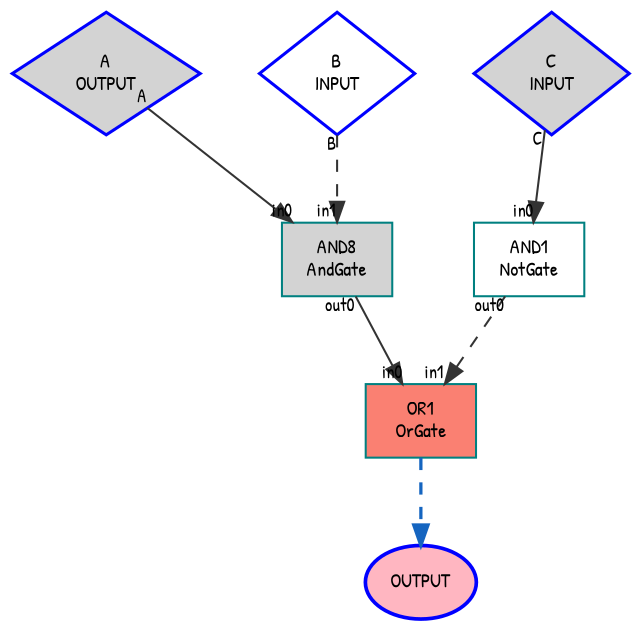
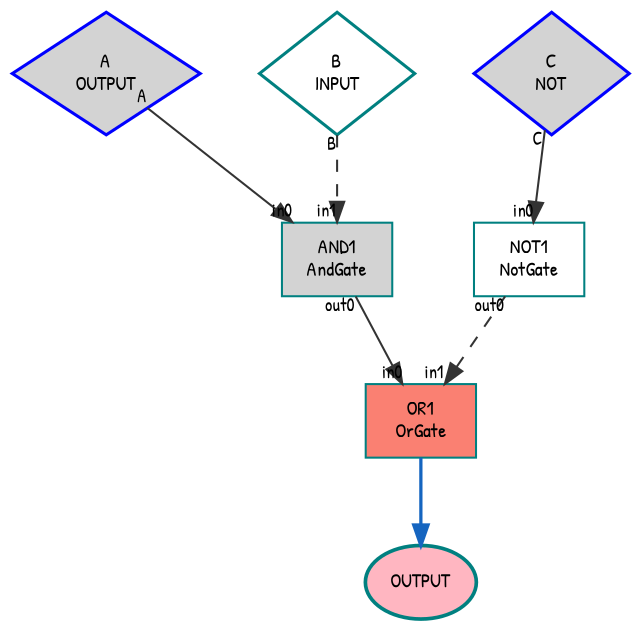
node "B INPUT": color blue -> teal
node "C INPUT": label "C INPUT" -> "C NOT"
node "AND8 AndGate": label "AND8 AndGate" -> "AND1 AndGate"
node "AND1 NotGate": label "AND1 NotGate" -> "NOT1 NotGate"
edge "OR1 OrGate" -> "OUTPUT": style dashed -> solid
node "OUTPUT": color blue -> teal
